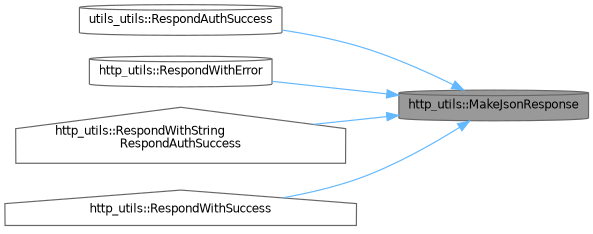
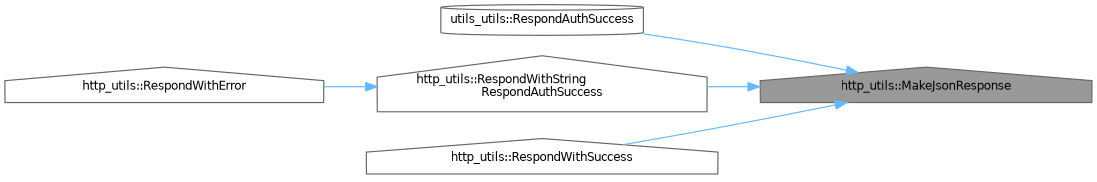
node "http_utils::RespondWithError": shape cylinder -> house
edge "http_utils::RespondWithError" -> "http_utils::MakeJsonResponse": now "http_utils::RespondWithError" -> "http_utils::RespondWithString RespondAuthSuccess"
node "http_utils::MakeJsonResponse": shape cylinder -> house
